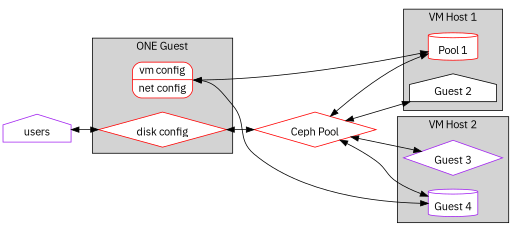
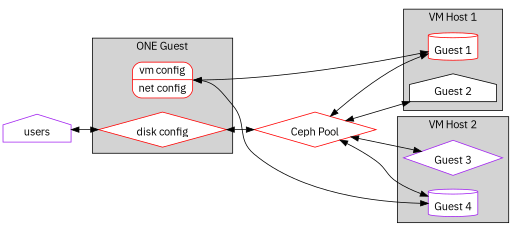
node "Pool 1": label "Pool 1" -> "Guest 1"
